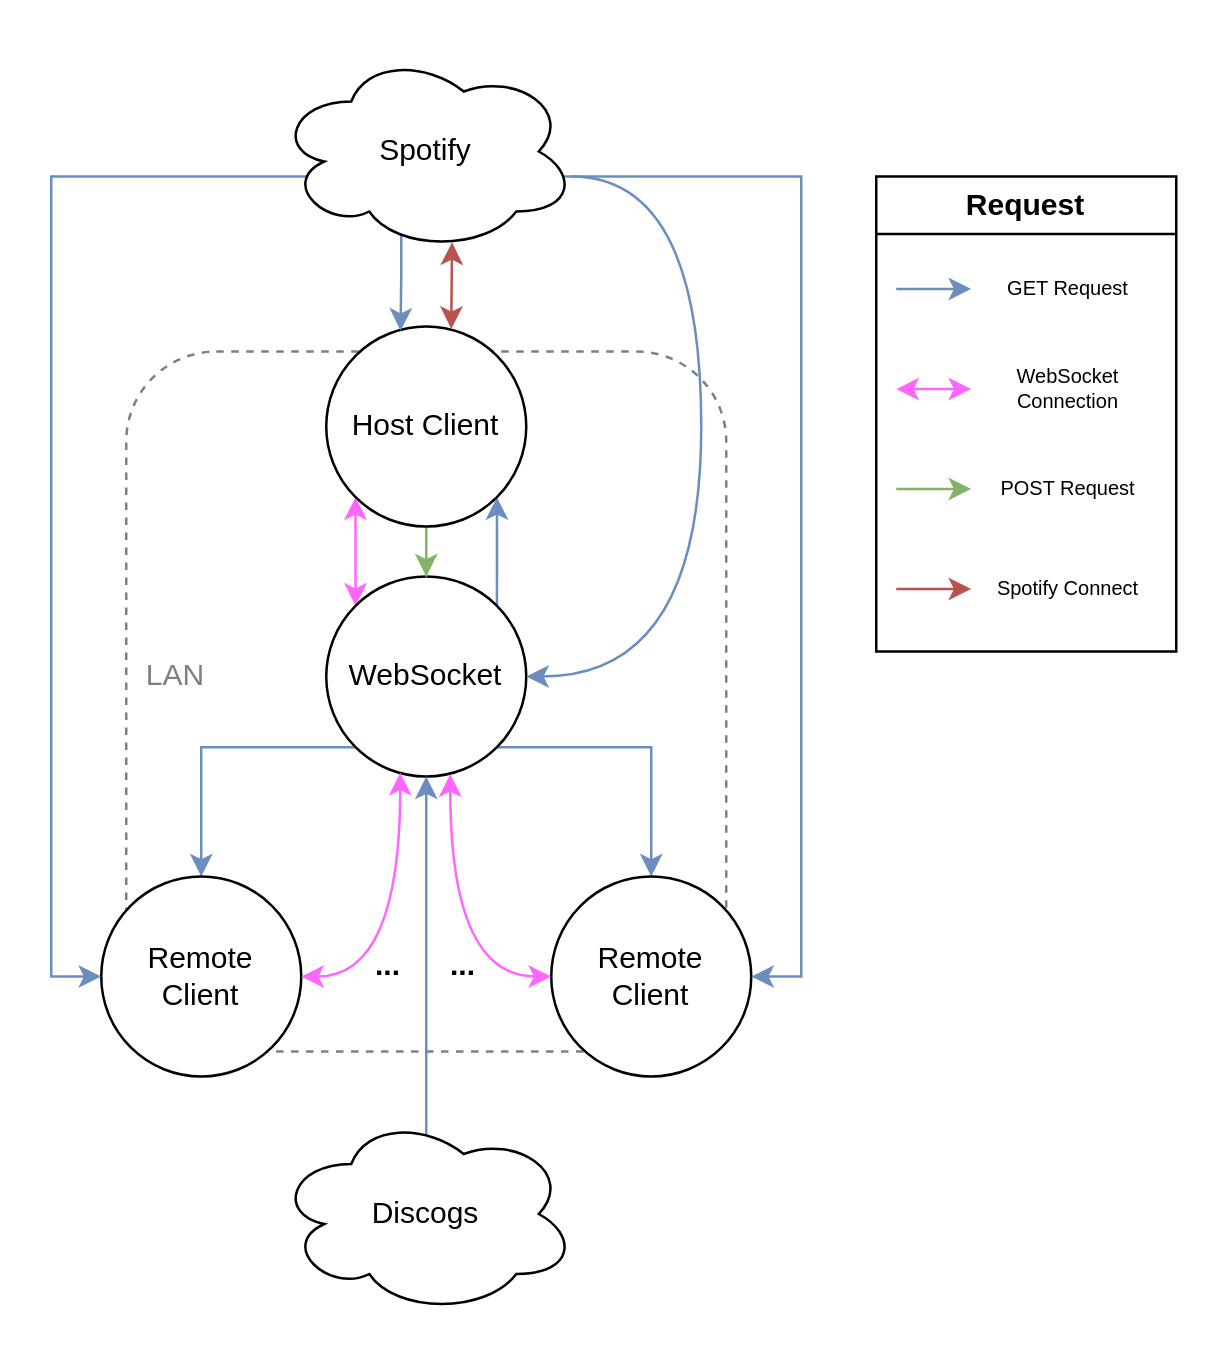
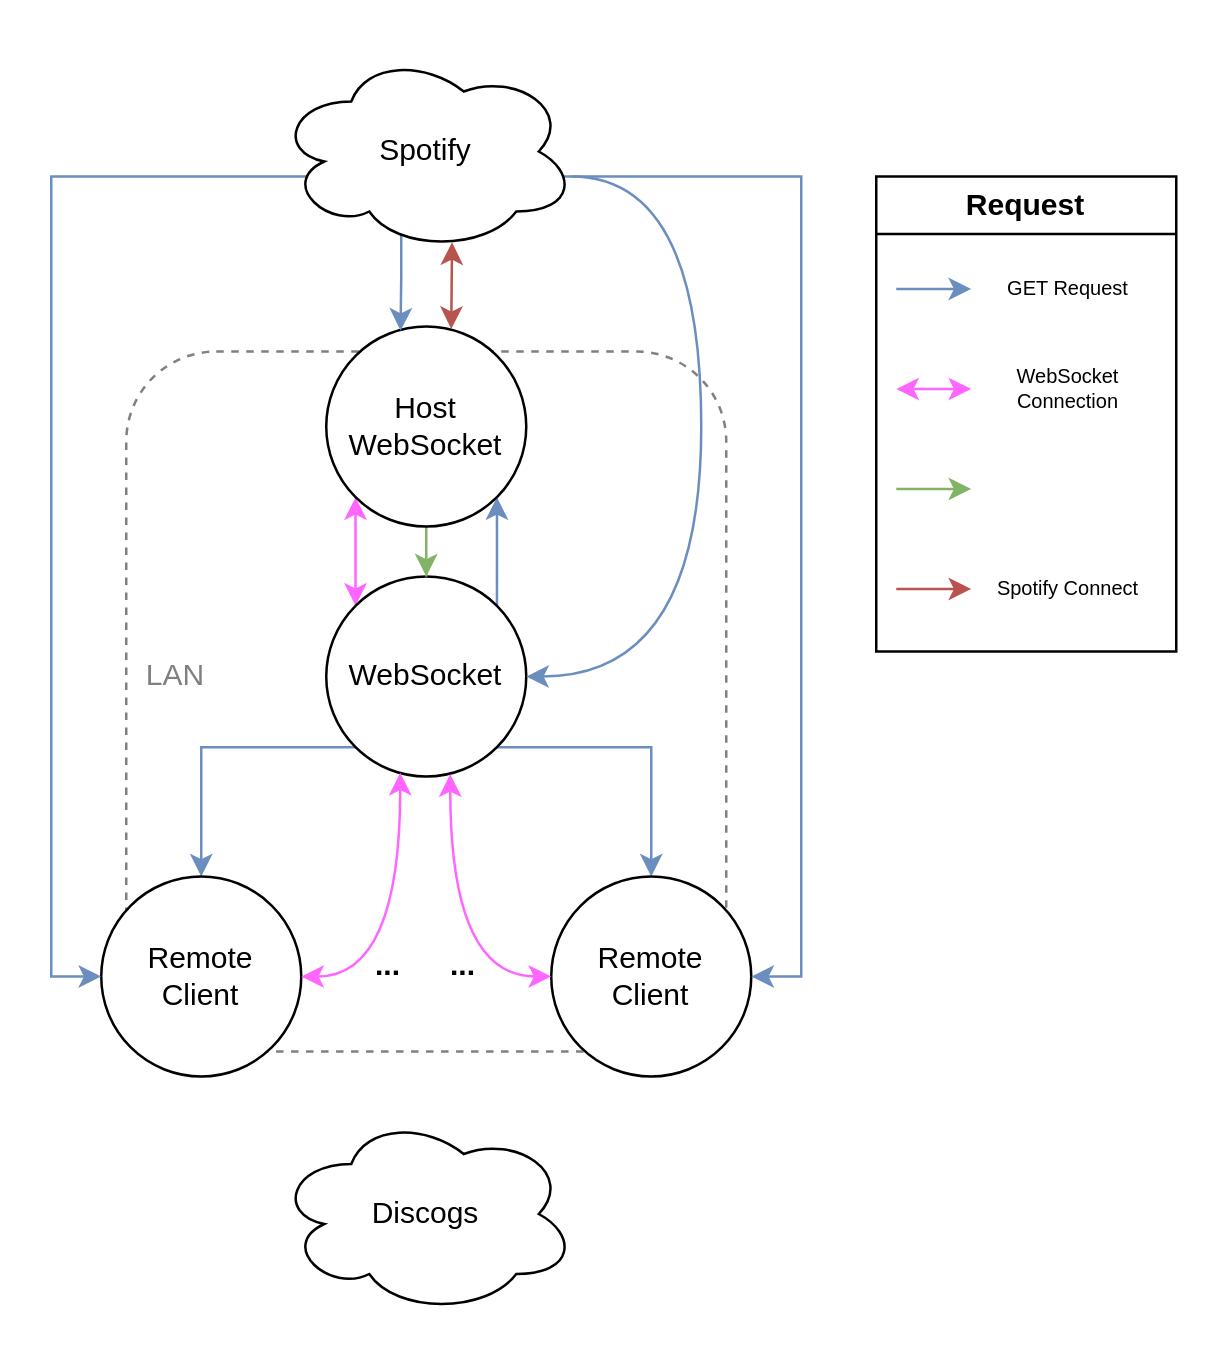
node "Host Client": label "Host Client" -> "Host WebSocket"
node "POST Request": removed
edge "Discogs" -> "WebSocket": removed
